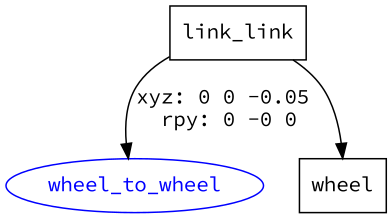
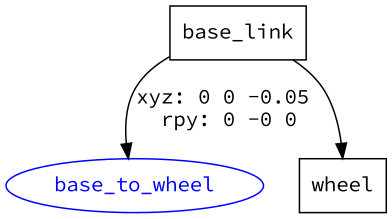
node "link_link": label "link_link" -> "base_link"
node "wheel_to_wheel": label "wheel_to_wheel" -> "base_to_wheel"
